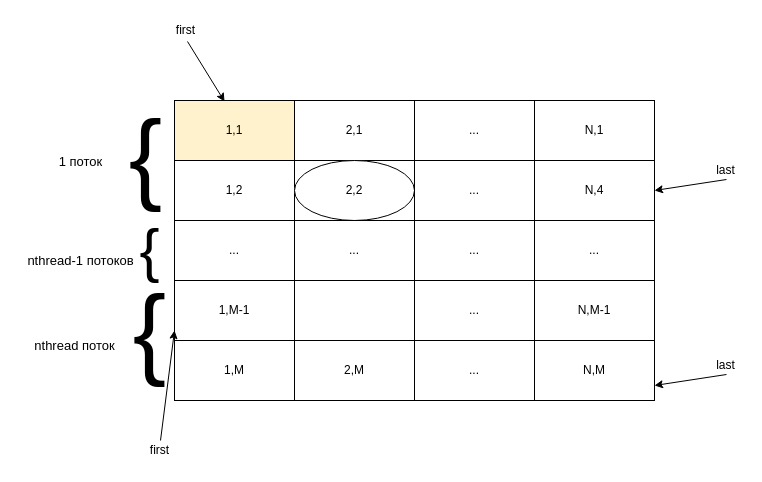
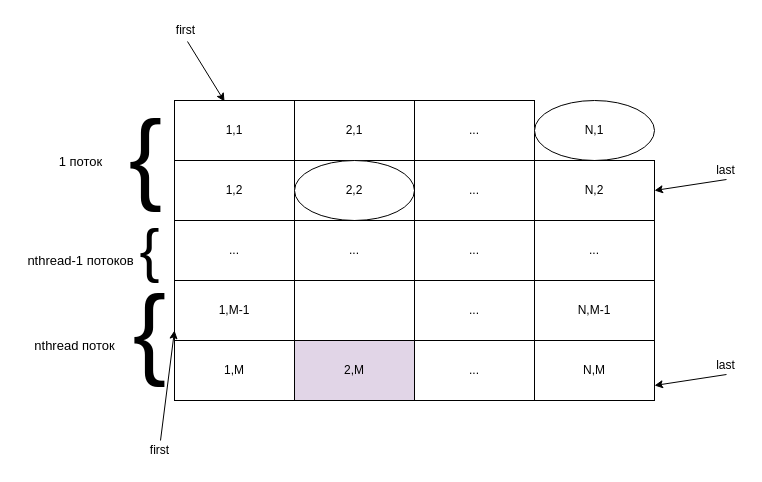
node "1,1": fillcolor #fff2cc -> #ffffff
node "N,1": shape rectangle -> ellipse
node "N,4": label "N,4" -> "N,2"
node "2,M": fillcolor #ffffff -> #e1d5e7
